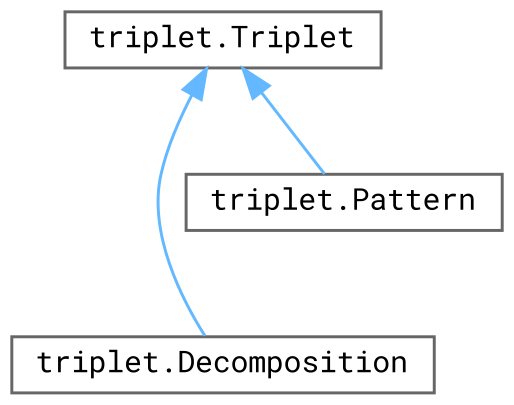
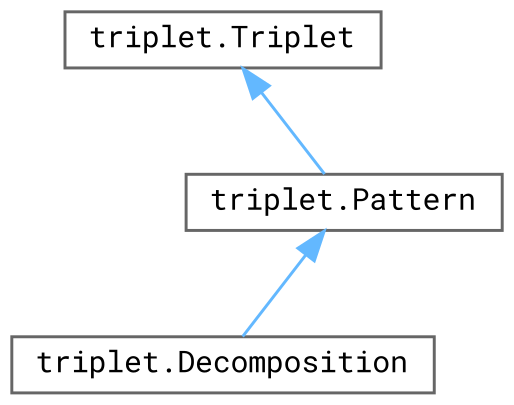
edge "triplet.Decomposition" -> "triplet.Triplet": now "triplet.Decomposition" -> "triplet.Pattern"
